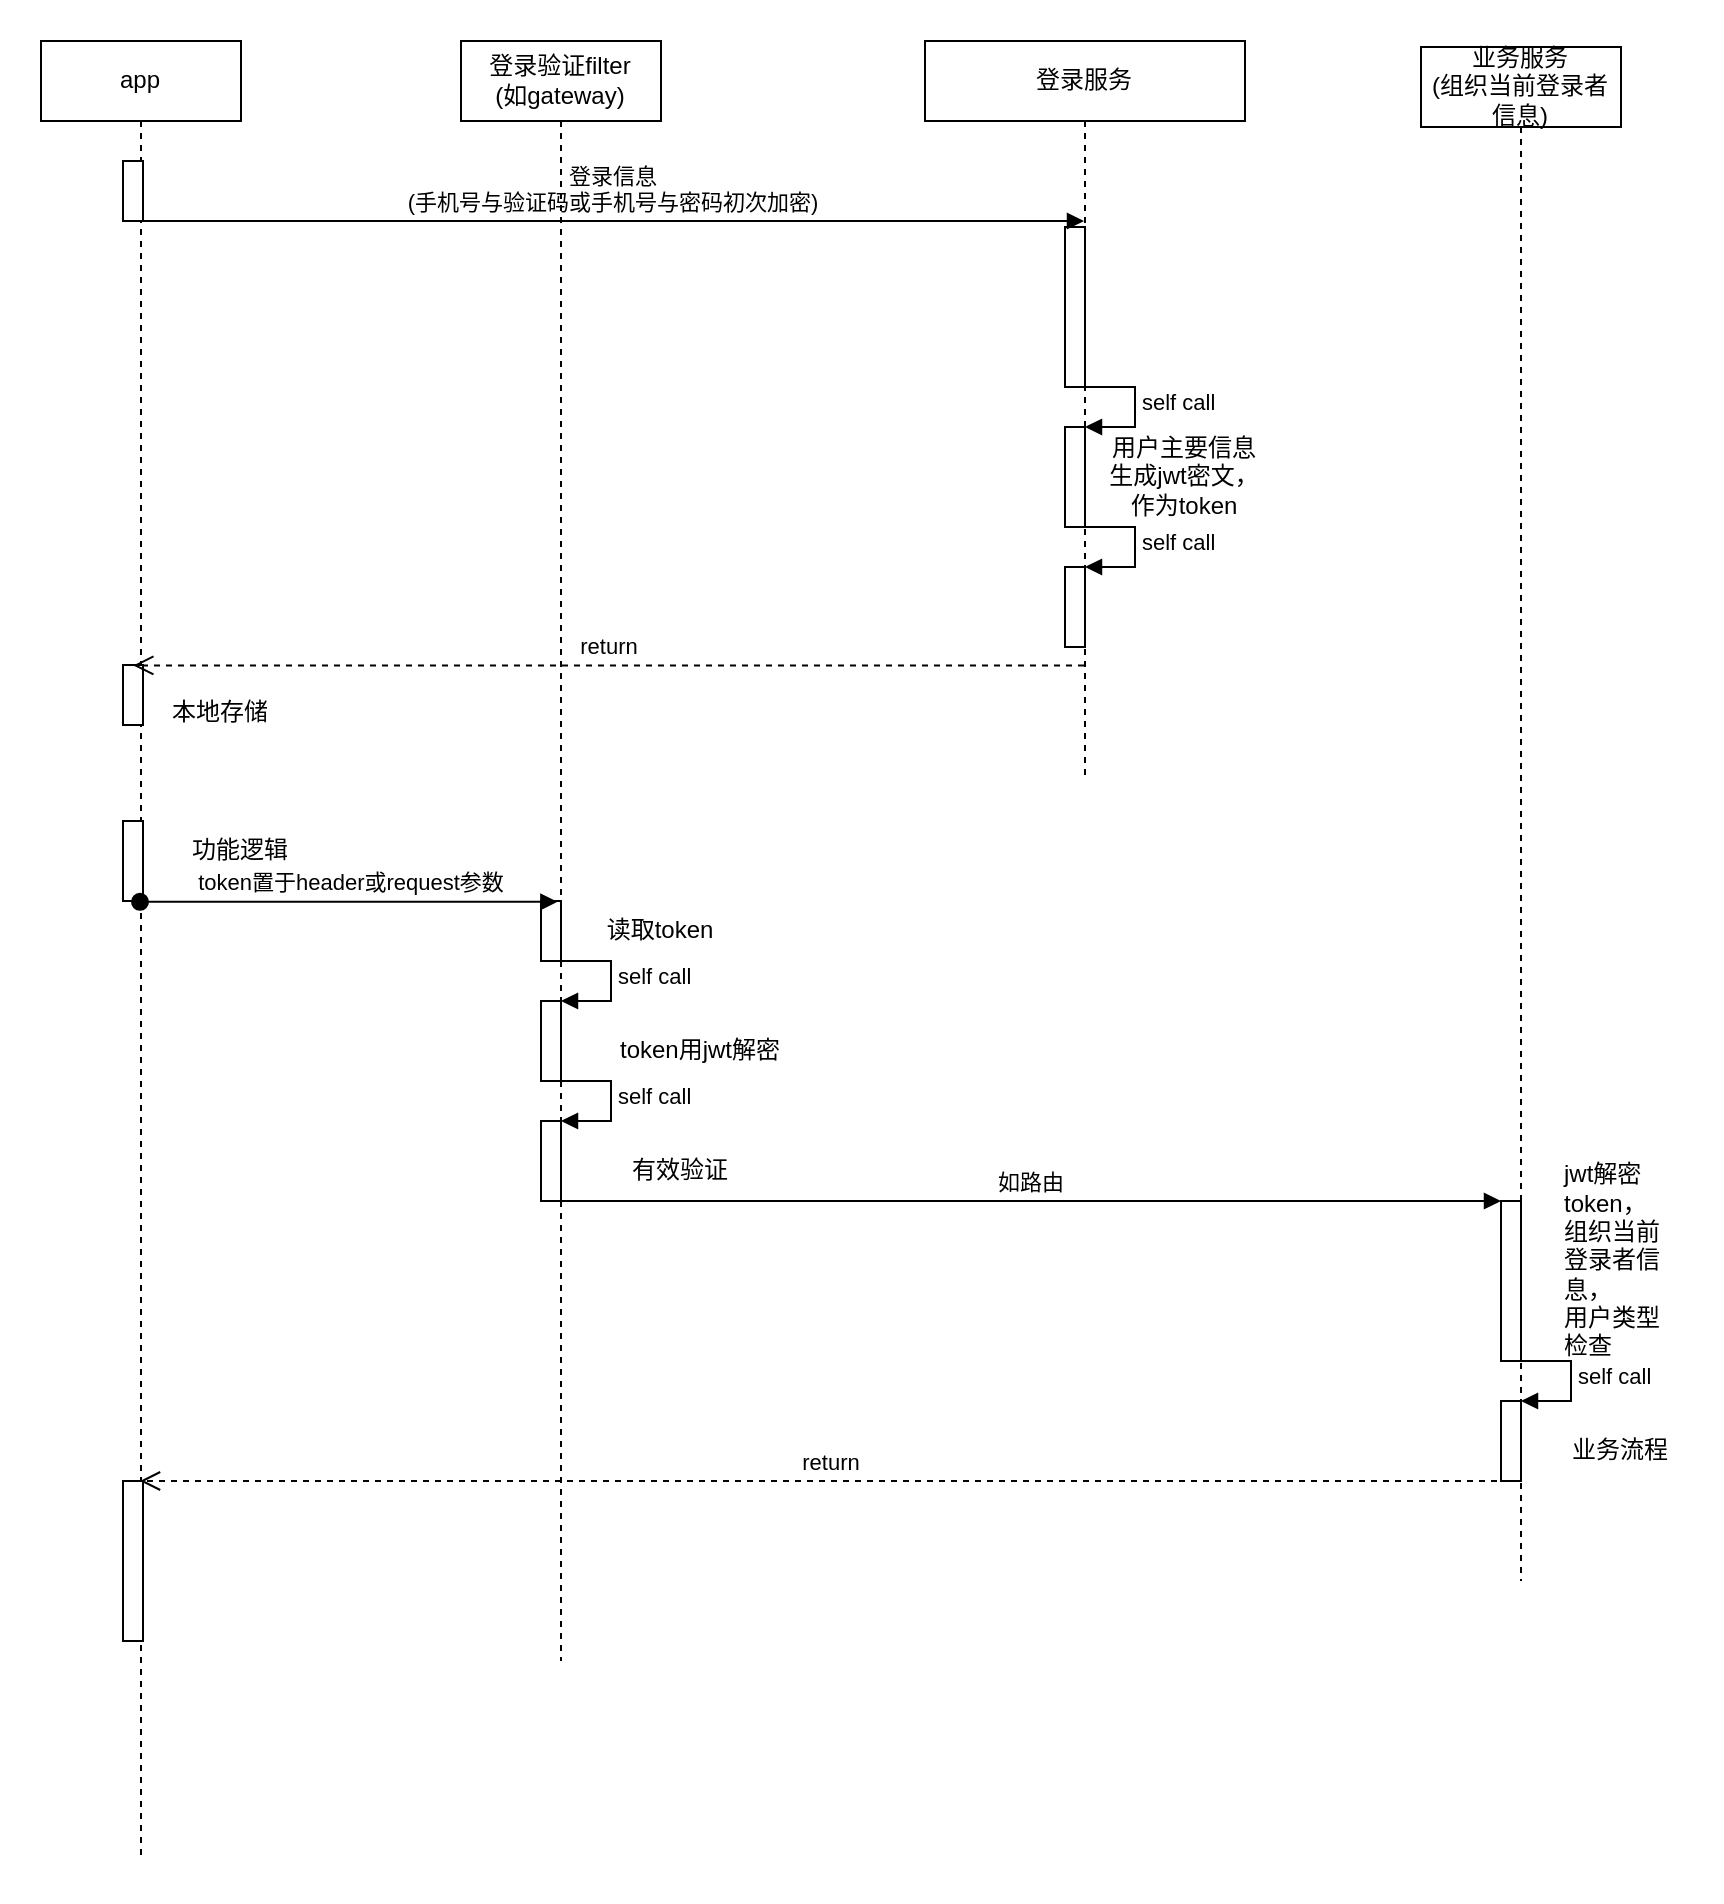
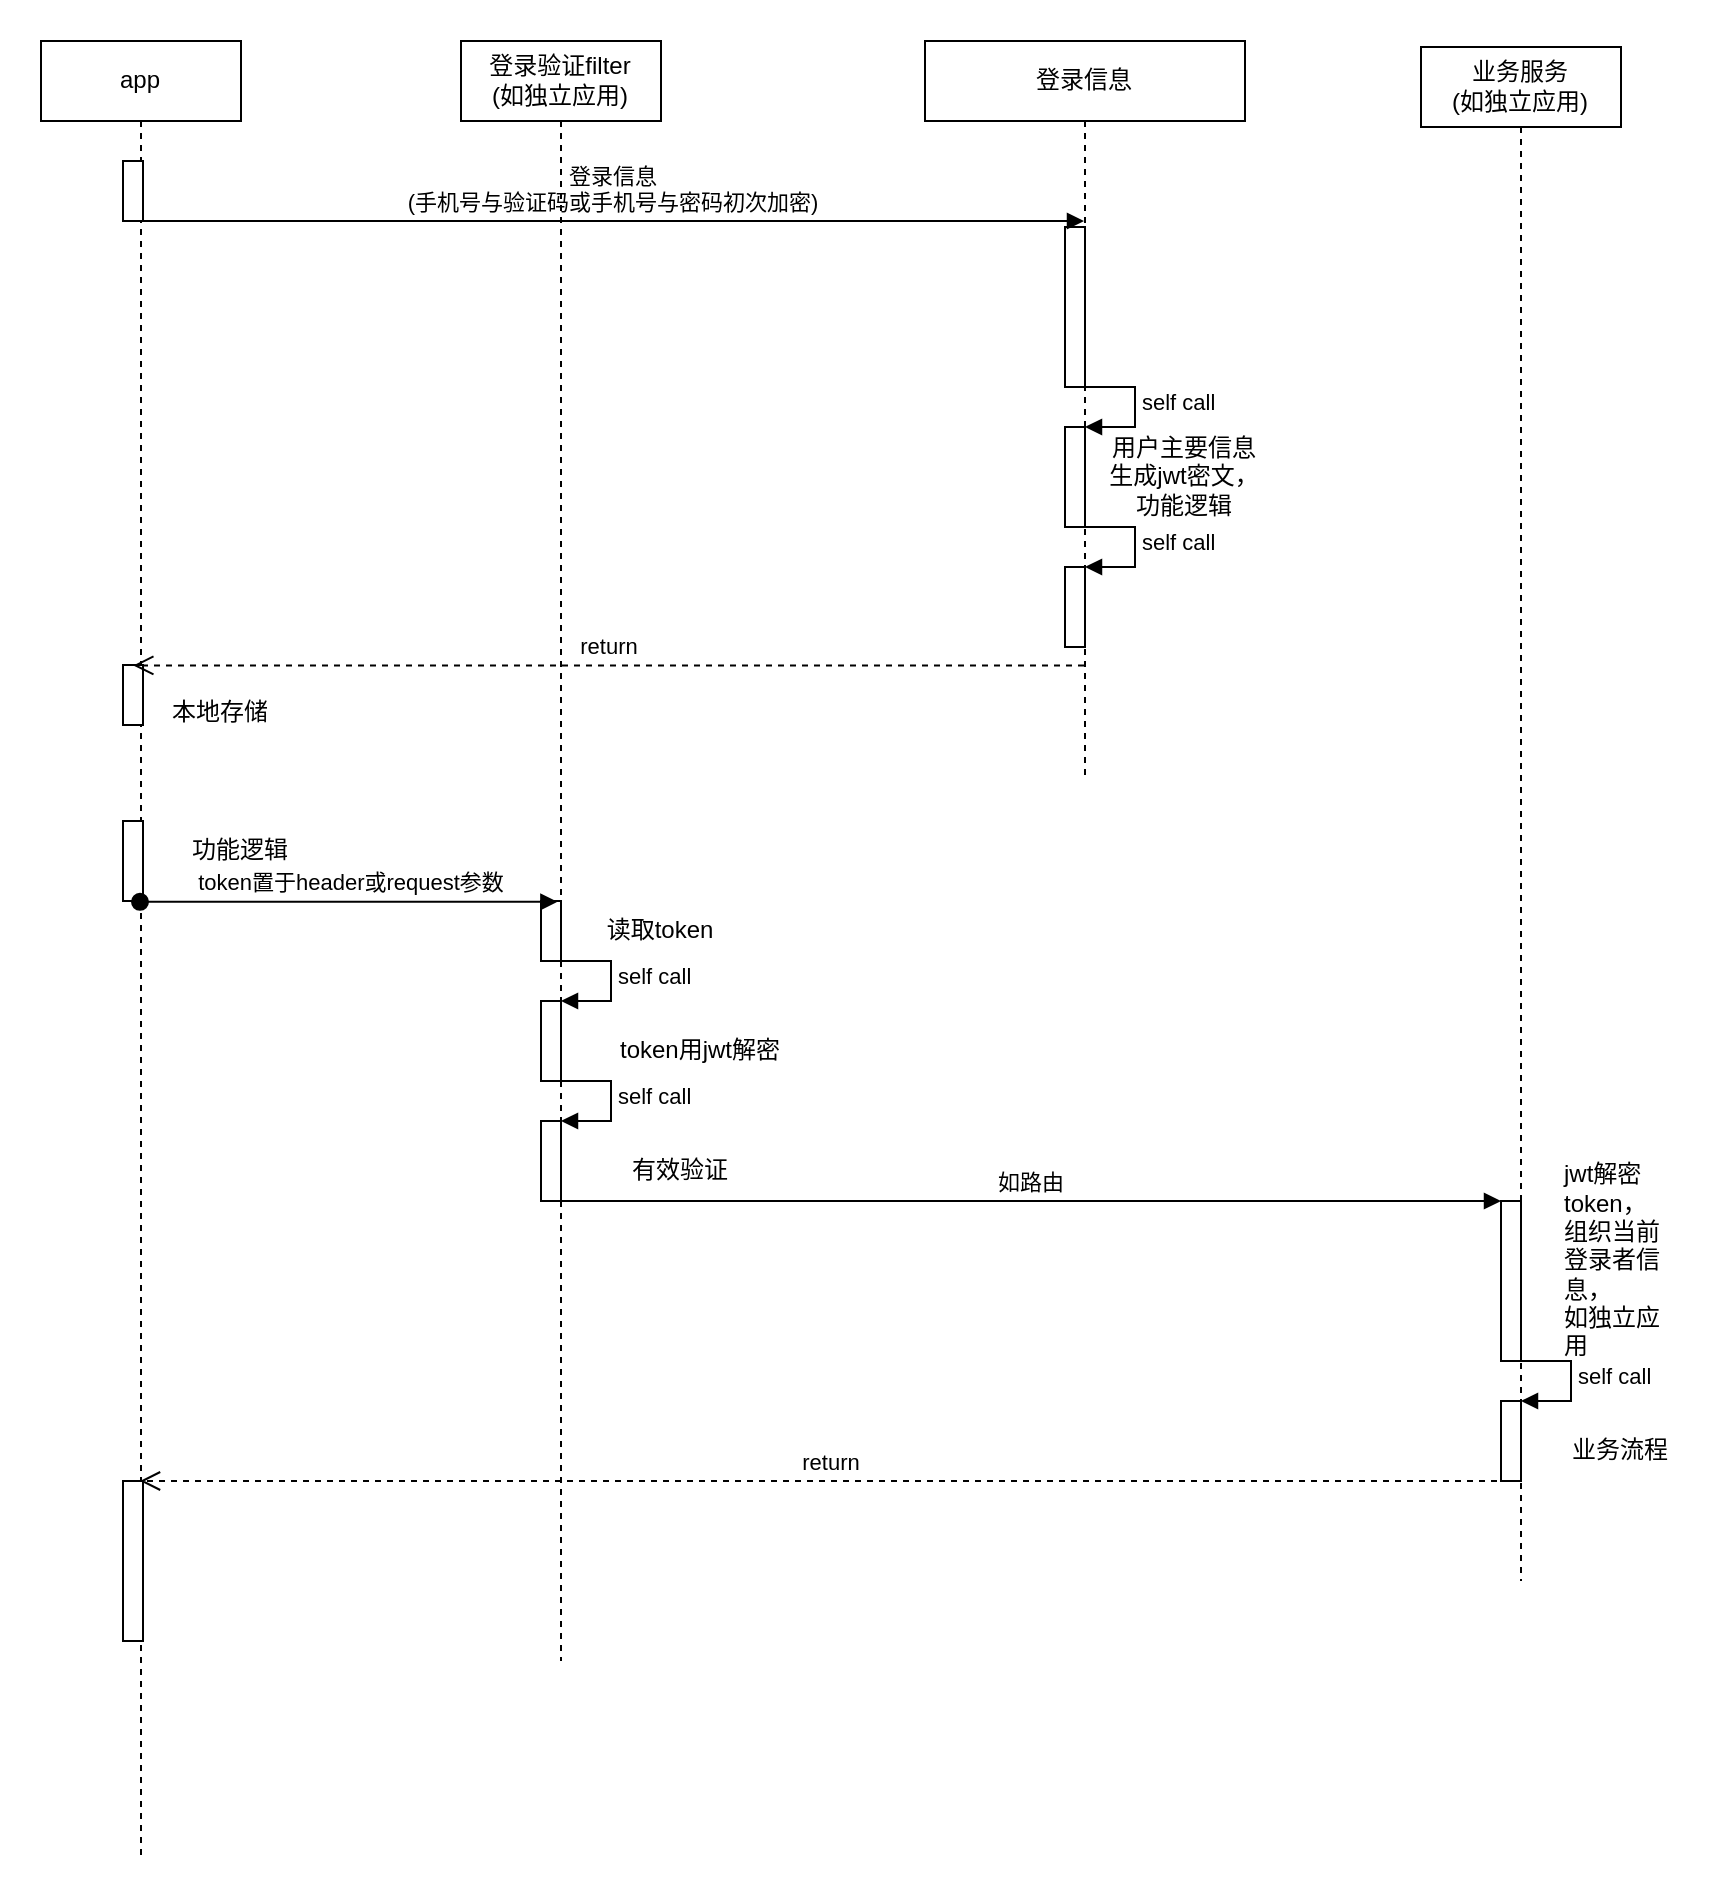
node "登录验证filter (如gateway)": label "登录验证filter (如gateway)" -> "登录验证filter (如独立应用)"
node "登录服务": label "登录服务" -> "登录信息"
node "业务服务 (组织当前登录者信息)": label "业务服务 (组织当前登录者信息)" -> "业务服务 (如独立应用)"
node "用户主要信息生成jwt密文，作为token": label "用户主要信息生成jwt密文，作为token" -> "用户主要信息生成jwt密文，功能逻辑"
node "jwt解密token， 组织当前登录者信息， 用户类型检查": label "jwt解密token， 组织当前登录者信息， 用户类型检查" -> "jwt解密token， 组织当前登录者信息， 如独立应用"
